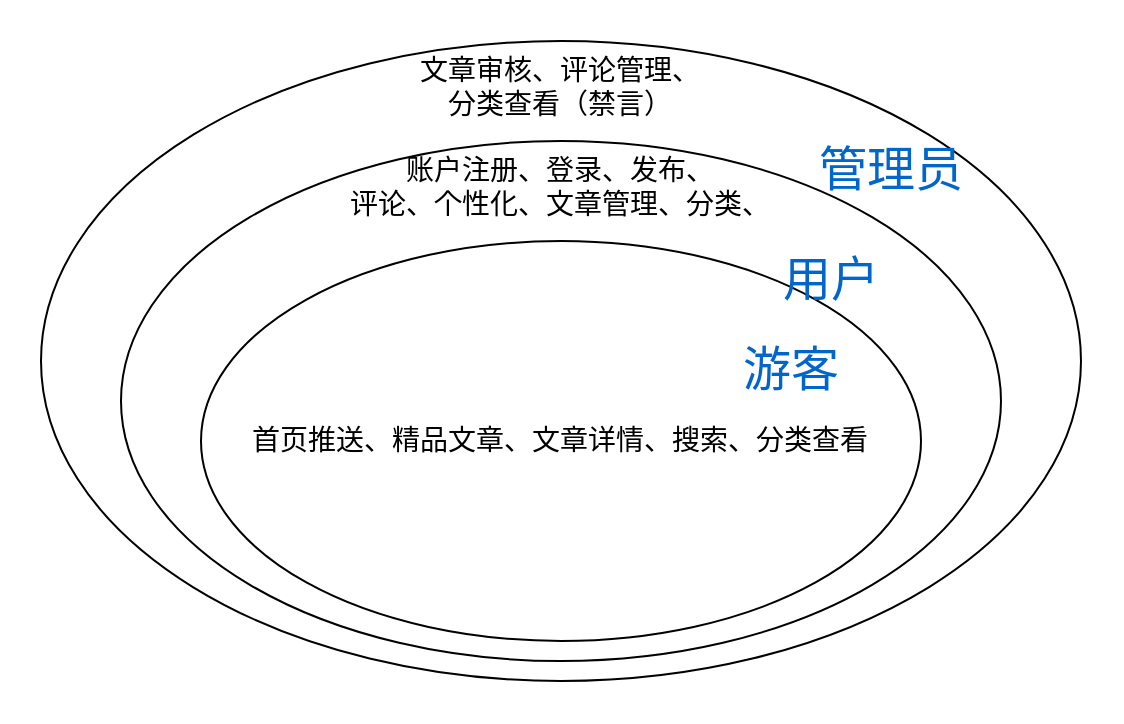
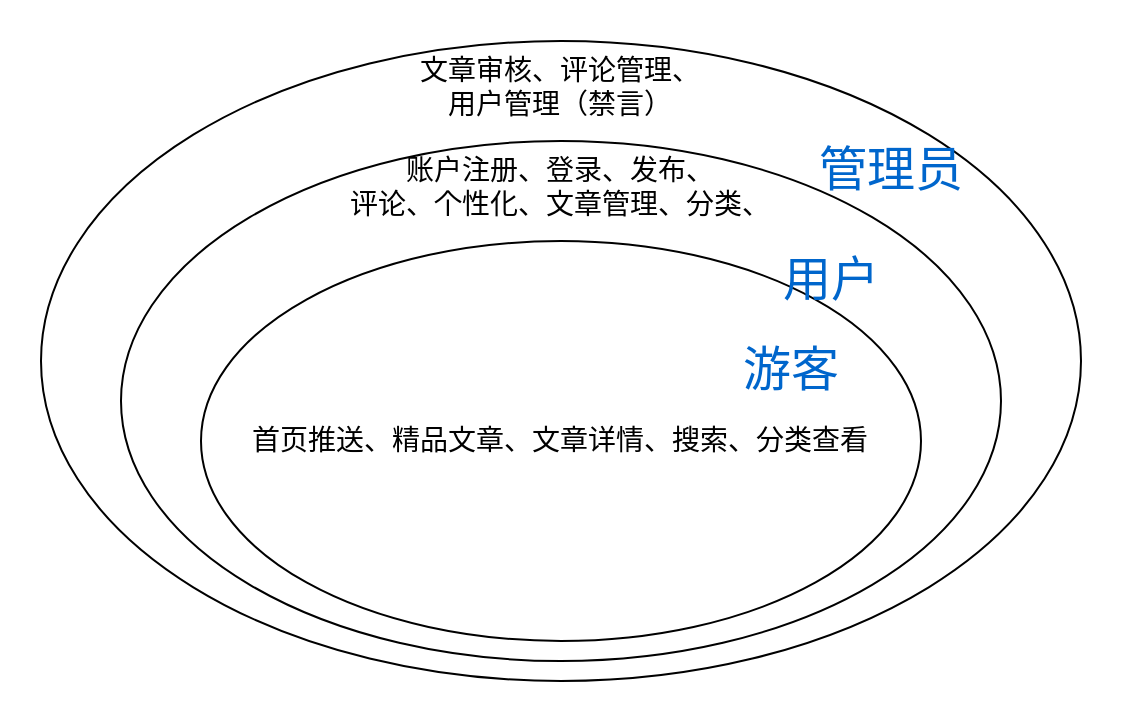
node "文章审核、评论管理、 分类查看（禁言）": label "文章审核、评论管理、 分类查看（禁言）" -> "文章审核、评论管理、 用户管理（禁言）"
